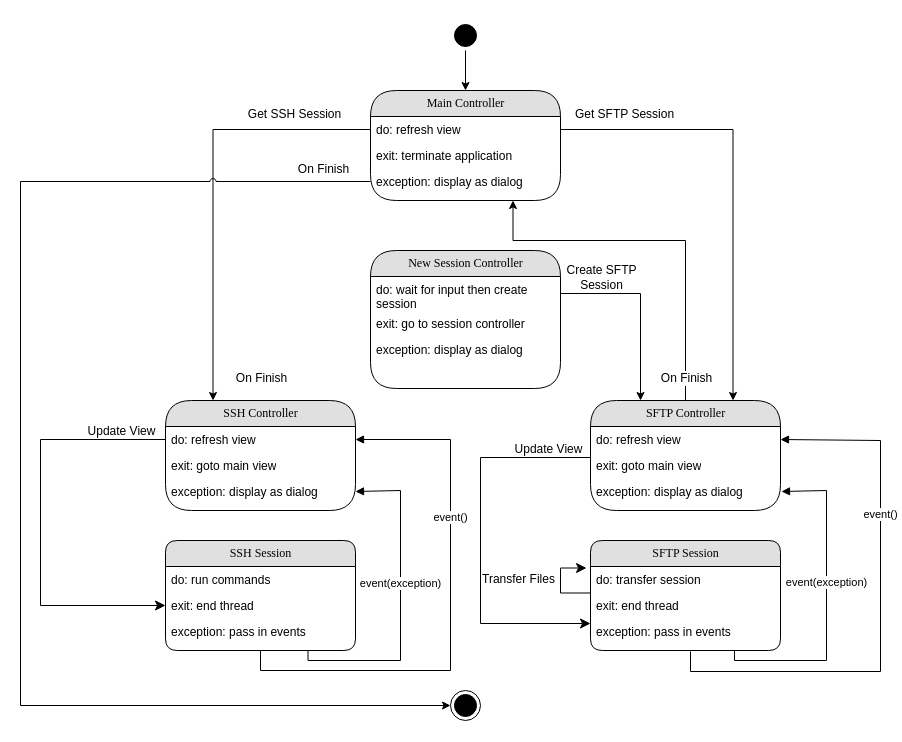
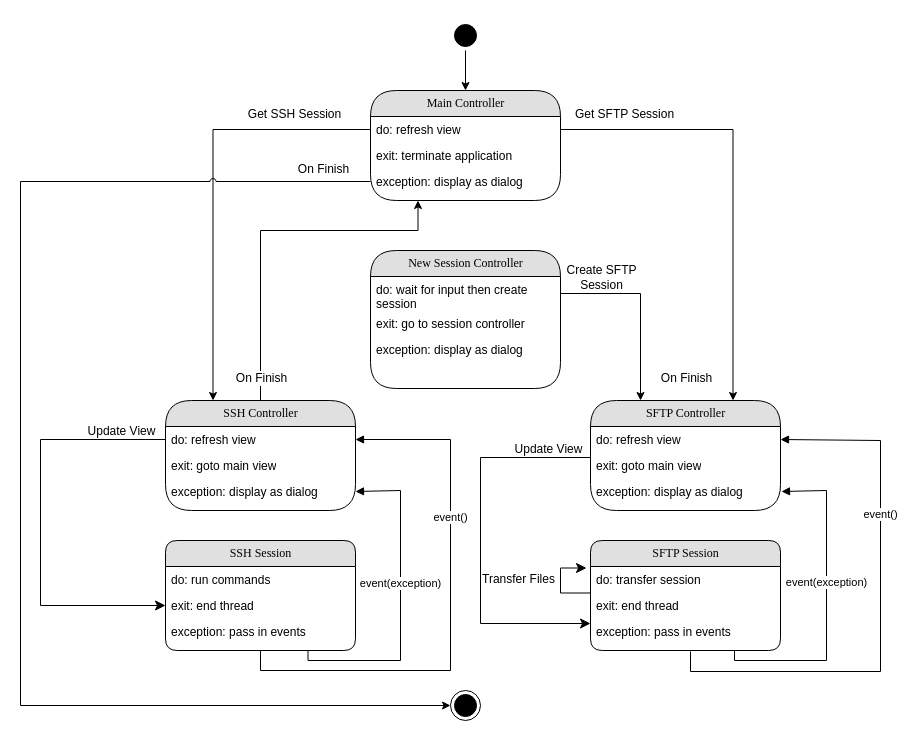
edge "SSH Controller" -> "Main Controller": added
edge "SFTP Controller" -> "Main Controller": removed
